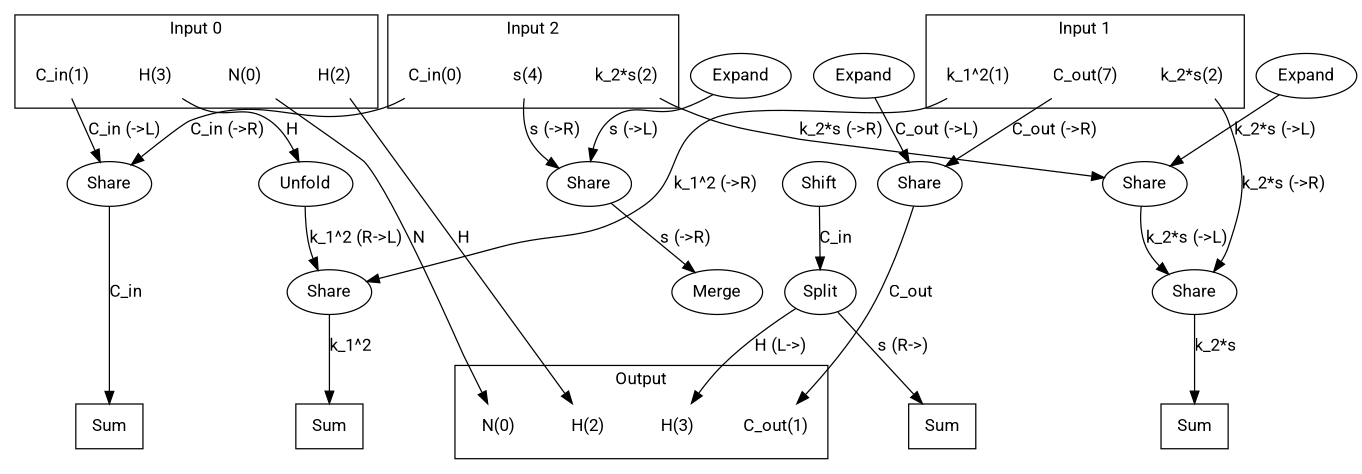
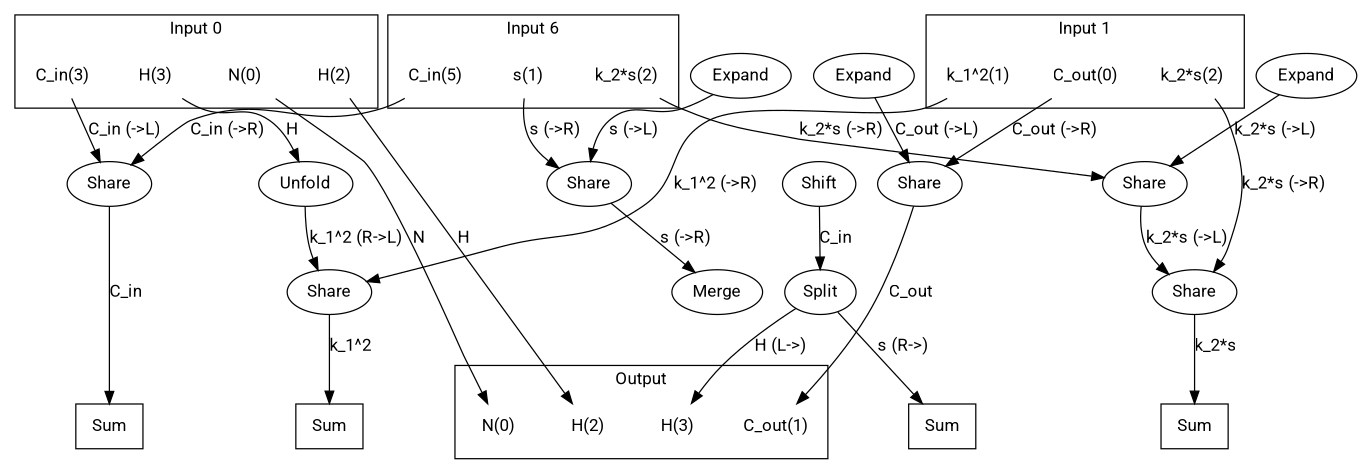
cluster "Input 2": label "Input 2" -> "Input 6"
node "C_in(1)": label "C_in(1)" -> "C_in(3)"
node "C_in(0)": label "C_in(0)" -> "C_in(5)"
node "s(4)": label "s(4)" -> "s(1)"
node "C_out(7)": label "C_out(7)" -> "C_out(0)"
